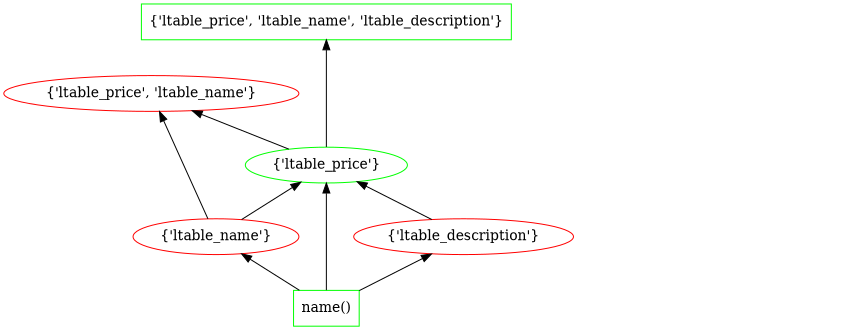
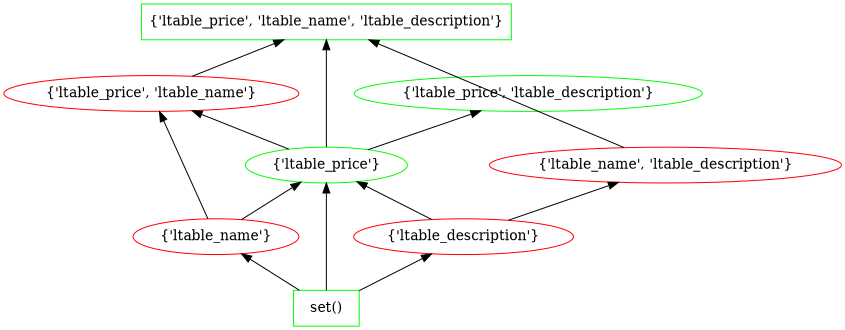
edge "{'ltable_price', 'ltable_name'}" -> "{'ltable_price', 'ltable_name', 'ltable_description'}": added
node "{'ltable_price', 'ltable_description'}": added
node "{'ltable_name', 'ltable_description'}": added
node "name()": label "name()" -> "set()"
